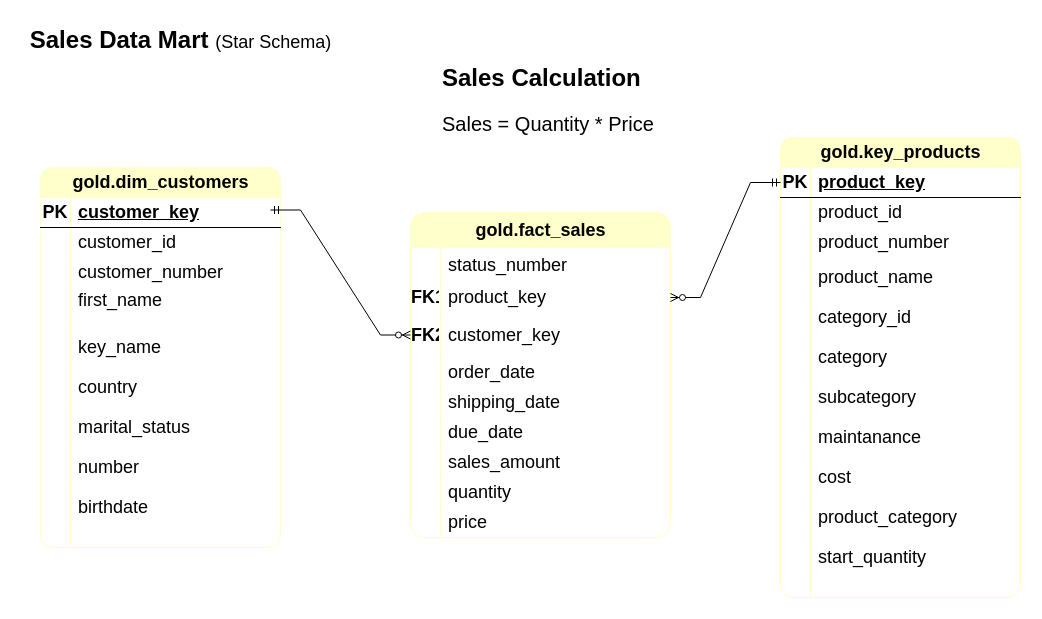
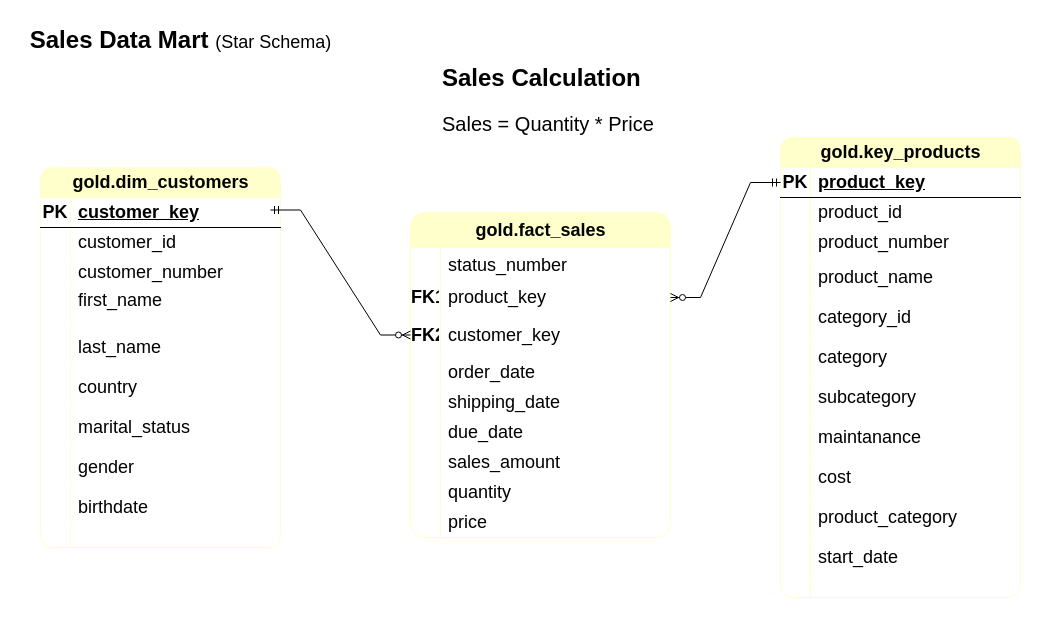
node "key_name": label "key_name" -> "last_name"
node "number": label "number" -> "gender"
node "start_quantity": label "start_quantity" -> "start_date"
